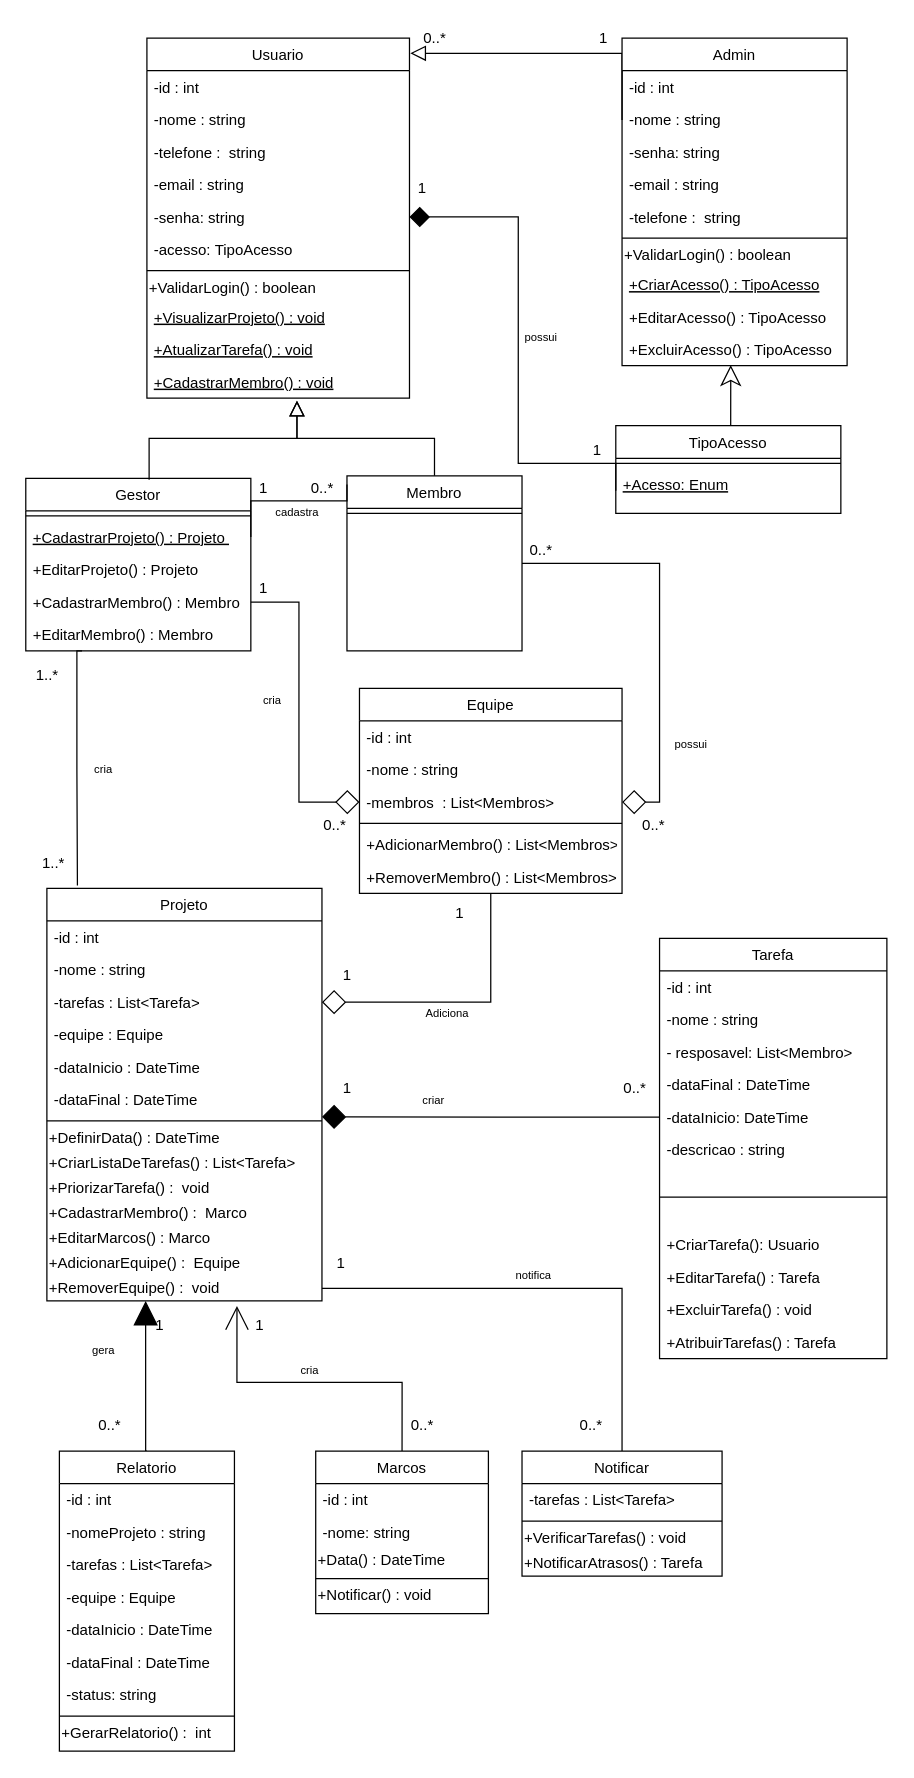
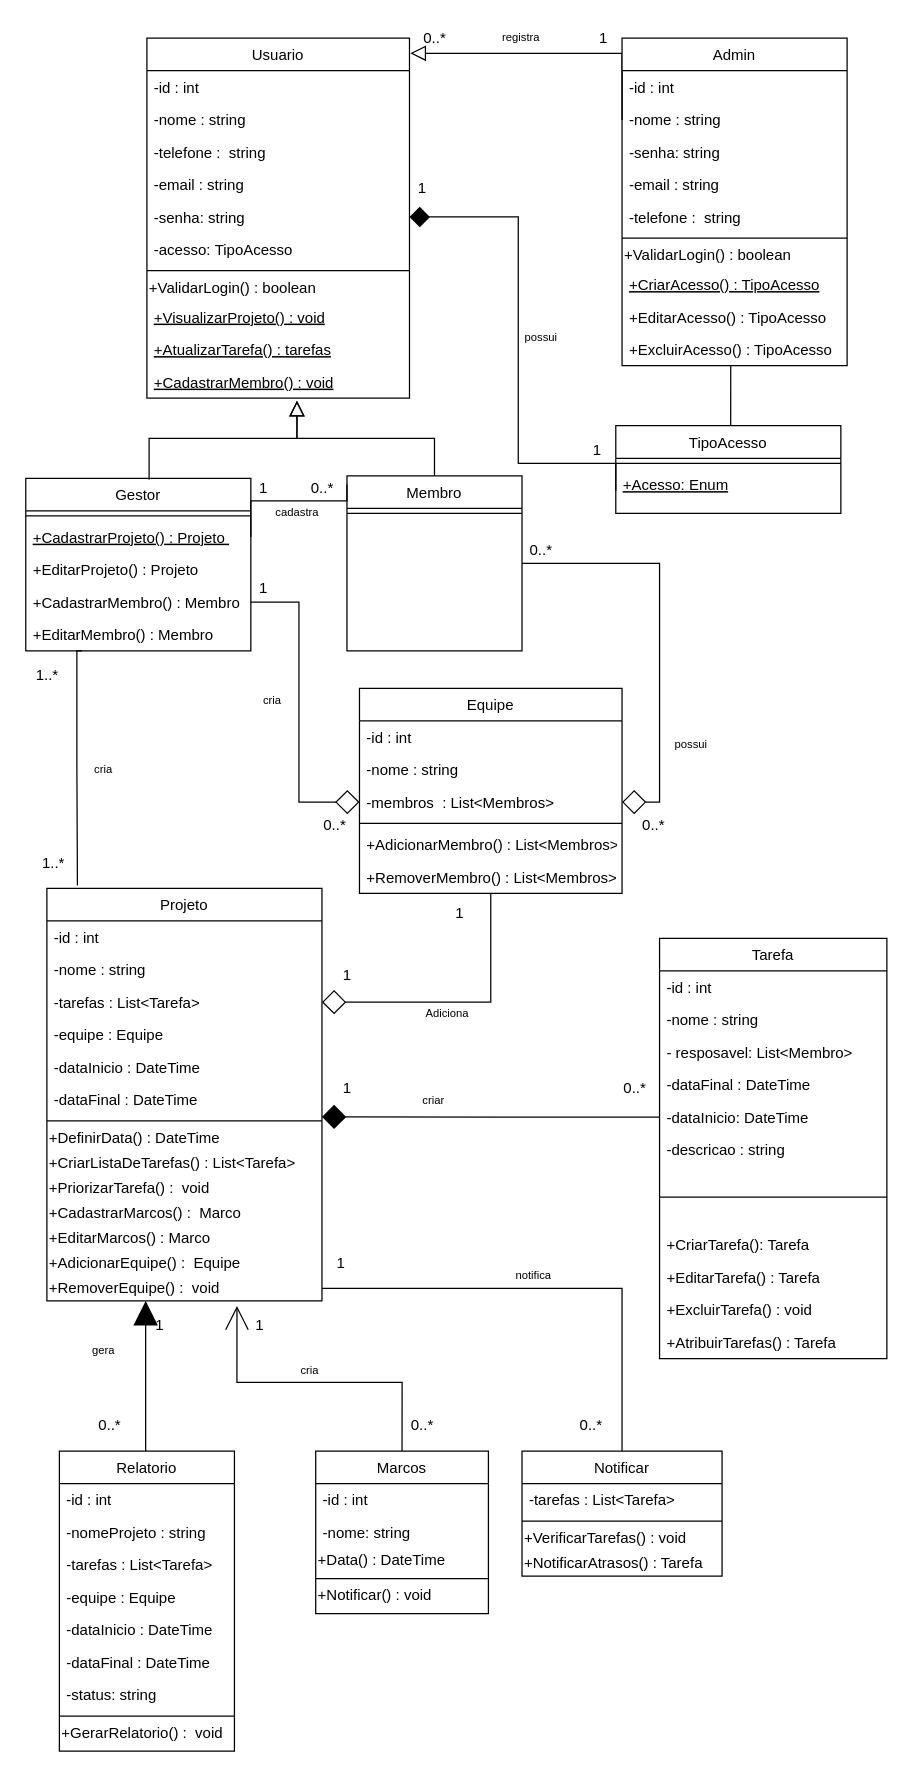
node "registra": added
node "+AtualizarTarefa() : void": label "+AtualizarTarefa() : void" -> "+AtualizarTarefa() : tarefas"
edge "TipoAcesso" -> "+ExcluirAcesso() : TipoAcesso": arrowhead classic -> none
node "+CadastrarMembro() : Marco": label "+CadastrarMembro() : Marco" -> "+CadastrarMarcos() : Marco"
node "+CriarTarefa(): Usuario": label "+CriarTarefa(): Usuario" -> "+CriarTarefa(): Tarefa"
node "+GerarRelatorio() : int": label "+GerarRelatorio() : int" -> "+GerarRelatorio() : void"
